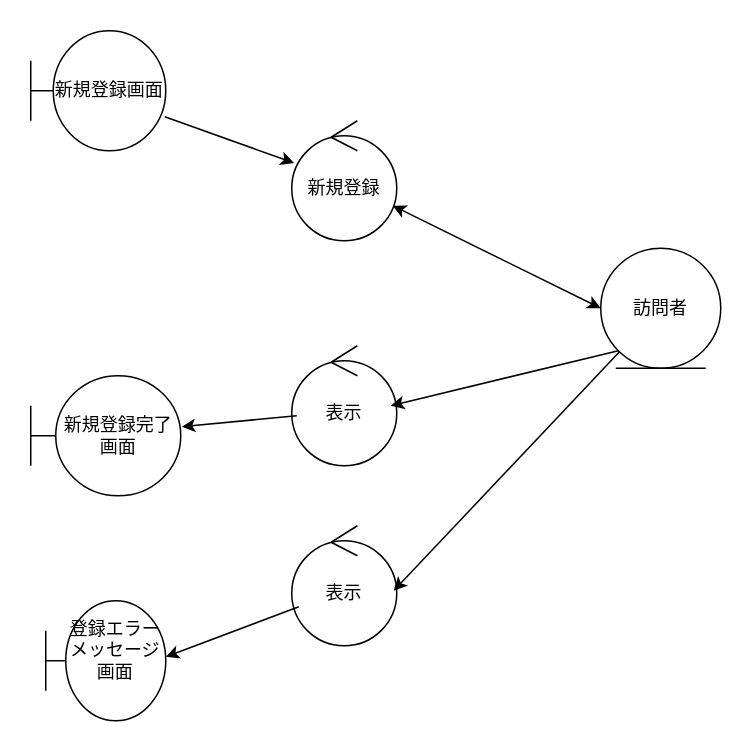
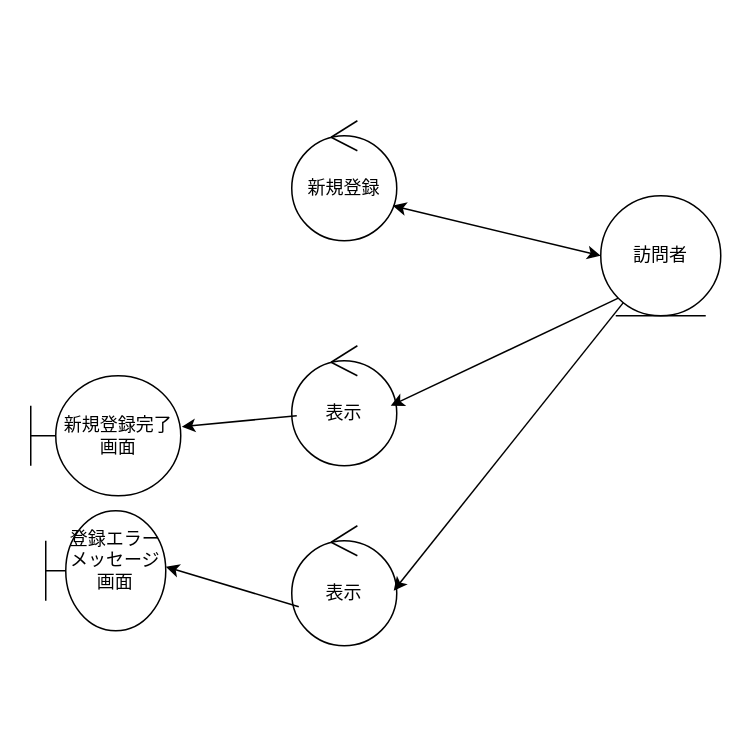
node "新規登録画面": removed
edge "新規登録画面" -> "新規登録": removed
node "訪問者": moved (661, 308) -> (661, 256)
node "登録エラーメッセージ画面": moved (106, 661) -> (106, 571)
